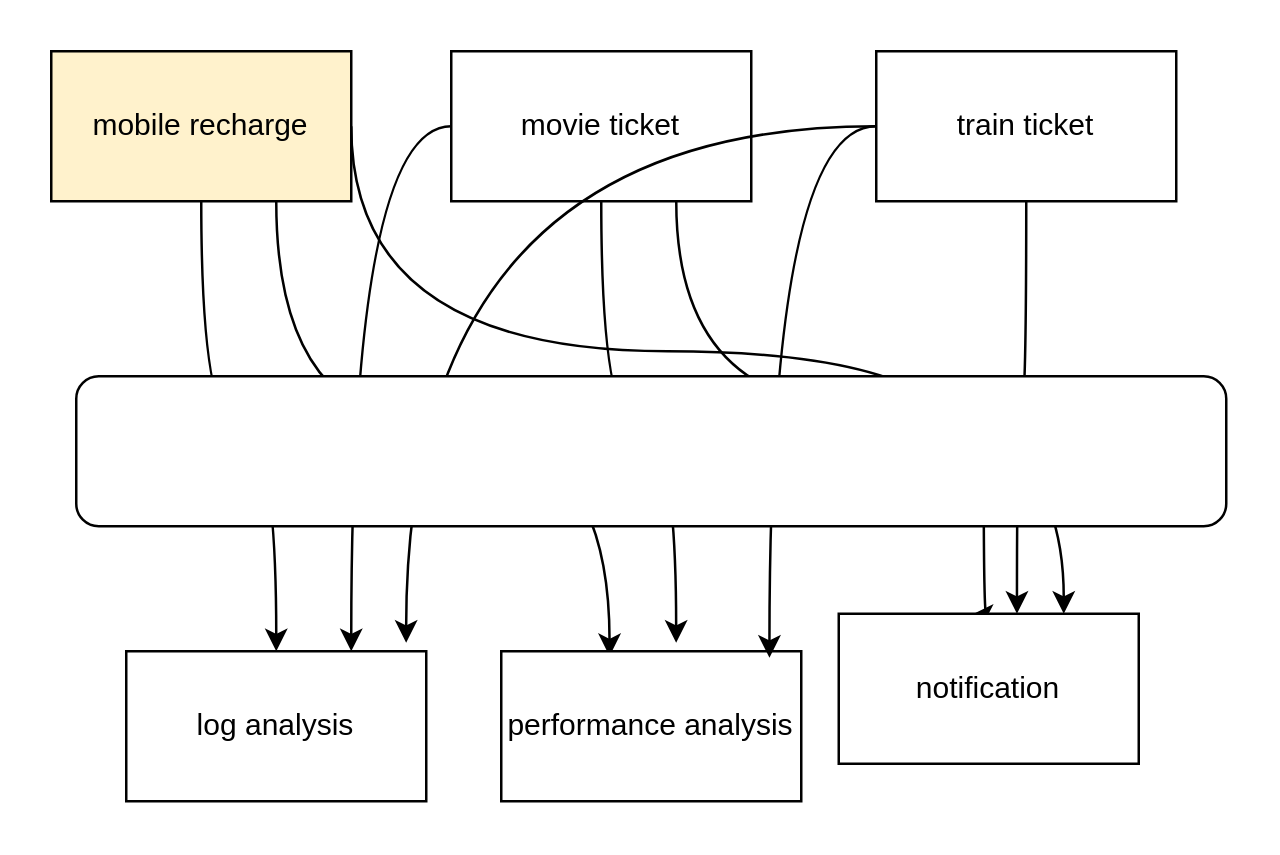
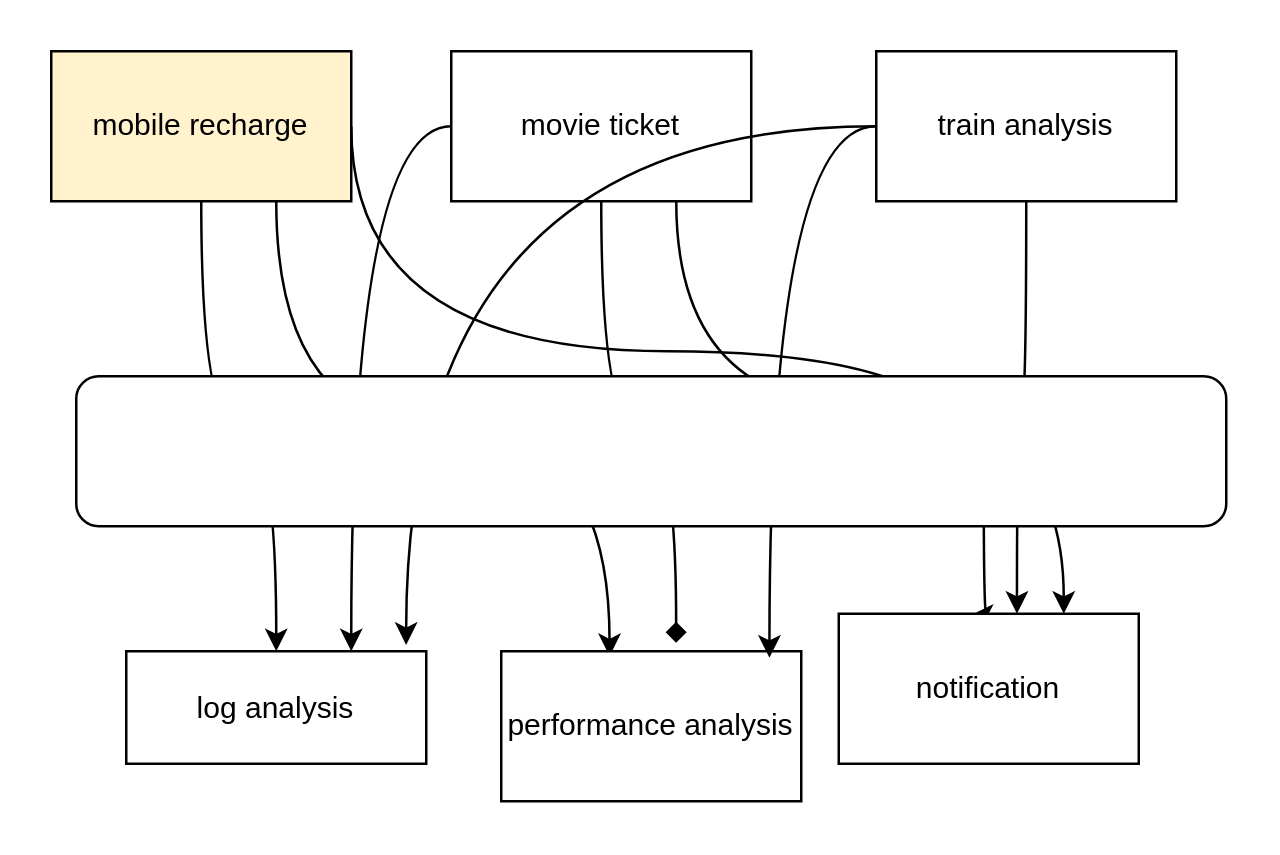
node "train ticket": label "train ticket" -> "train analysis"
edge "movie ticket" -> "performance analysis": arrowhead classic -> diamond
node "log analysis": size 300x150 -> 300x113
